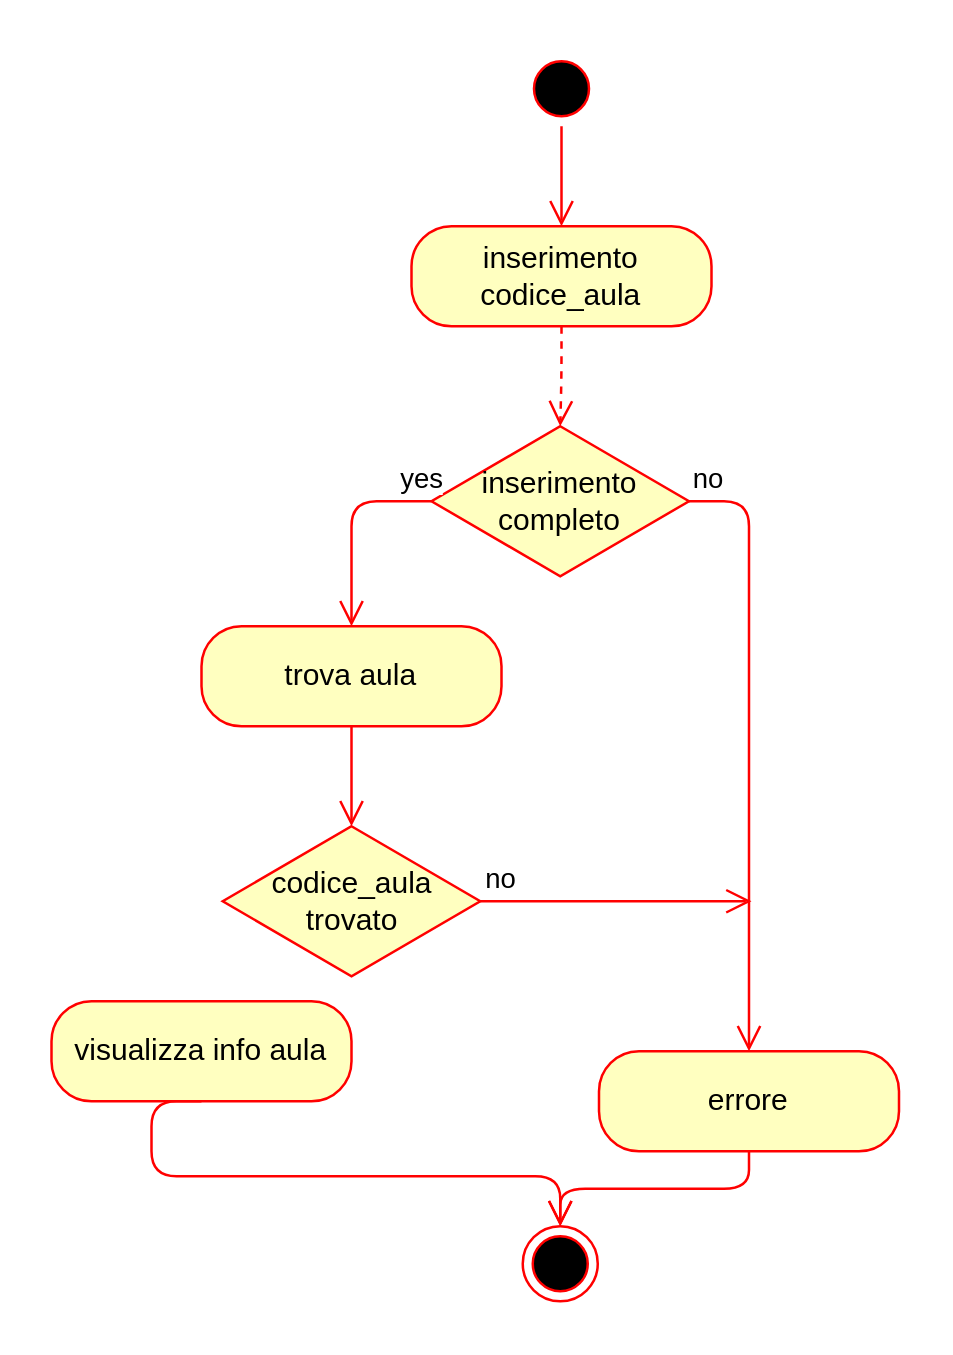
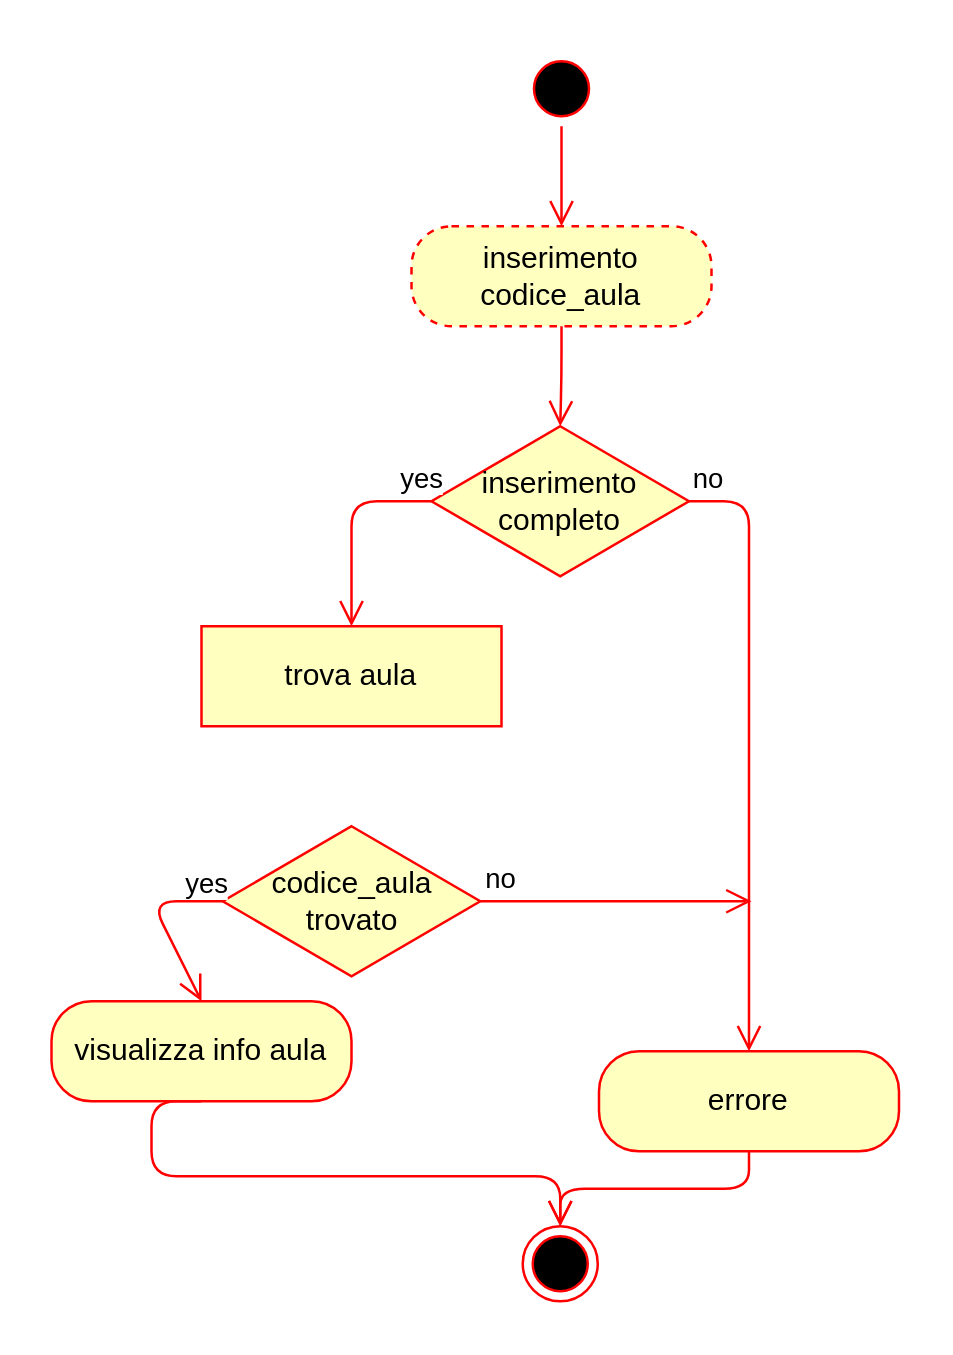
node "inserimento codice_aula": style solid -> dashed
edge "inserimento codice_aula" -> "inserimento completo": style dashed -> solid
node "trova aula": shape rounded rectangle -> rectangle
edge "trova aula" -> "codice_aula trovato": removed
edge "codice_aula trovato" -> "visualizza info aula": added, label "yes"
